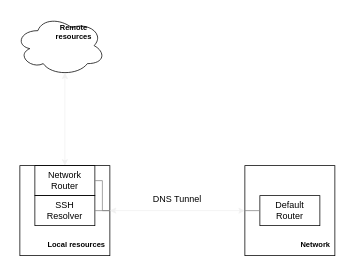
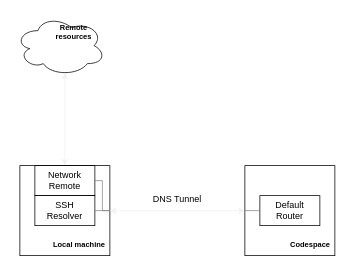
node "Network Router": label "Network Router" -> "Network Remote"
node "Local resources": label "Local resources" -> "Local machine"
node "Network": label "Network" -> "Codespace"
